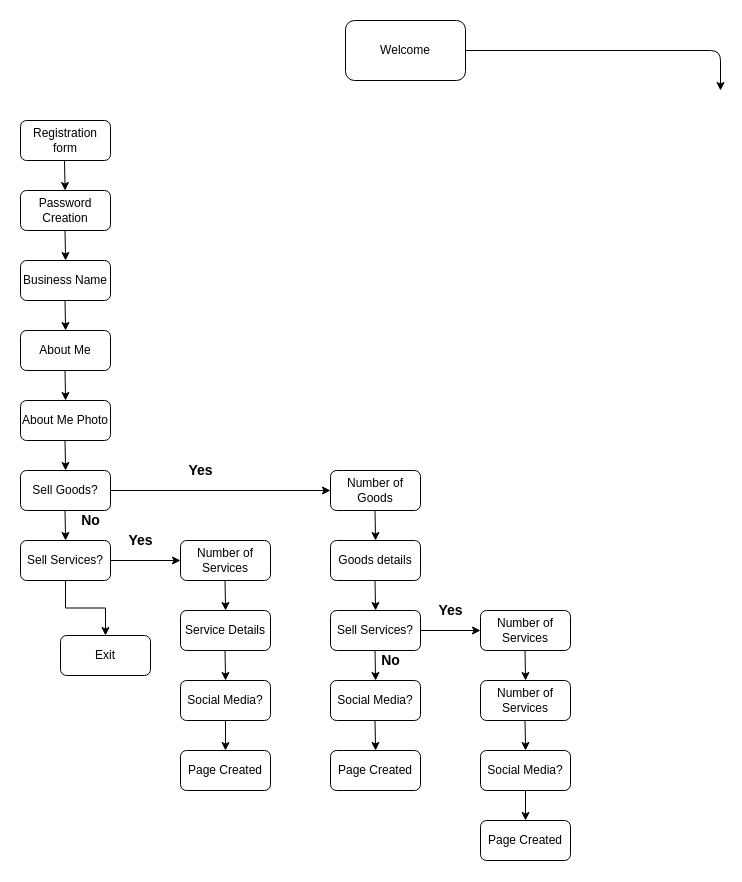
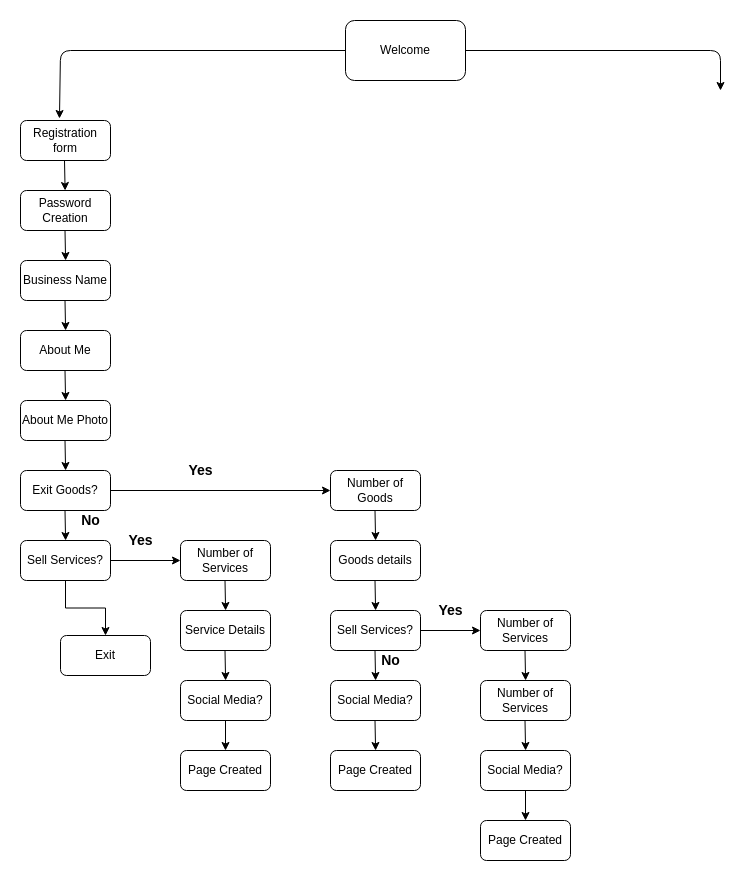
edge "Welcome" -> "Registration form": added
node "Sell Goods?": label "Sell Goods?" -> "Exit Goods?"
